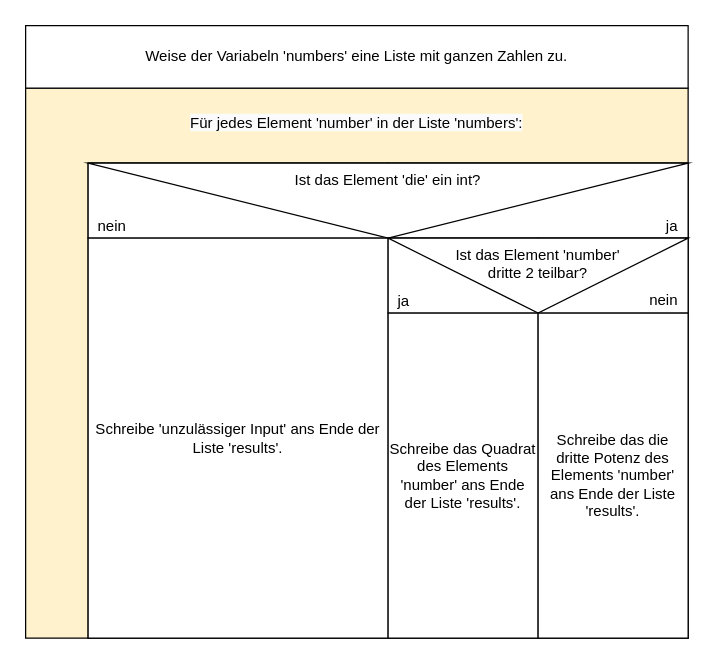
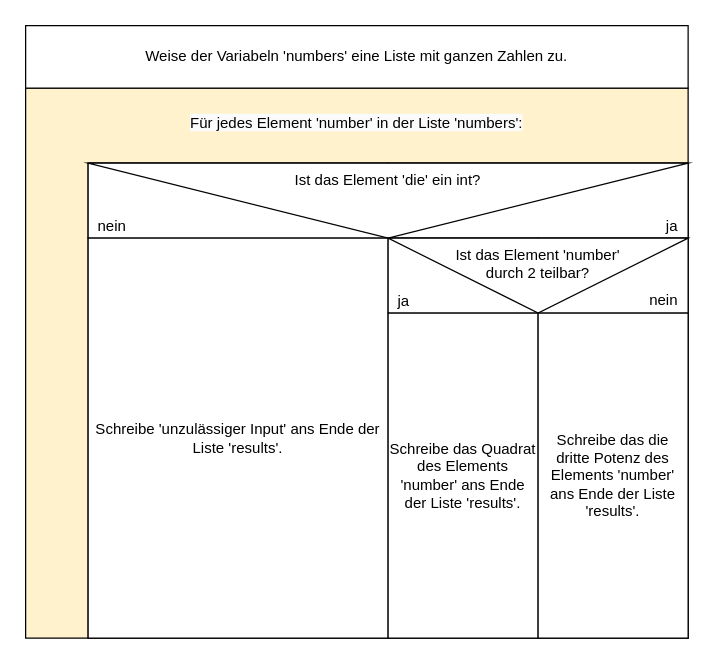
node "Ist das Element 'number' dritte 2 teilbar?": label "Ist das Element 'number' dritte 2 teilbar?" -> "Ist das Element 'number' durch 2 teilbar?"
